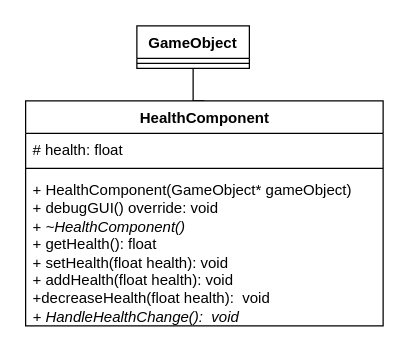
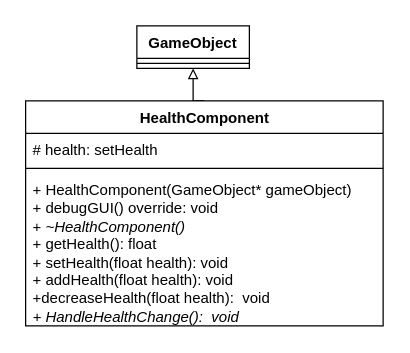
edge "GameObject" -- "HealthComponent": arrowhead none -> block
node "# health: float": label "# health: float" -> "# health: setHealth"
